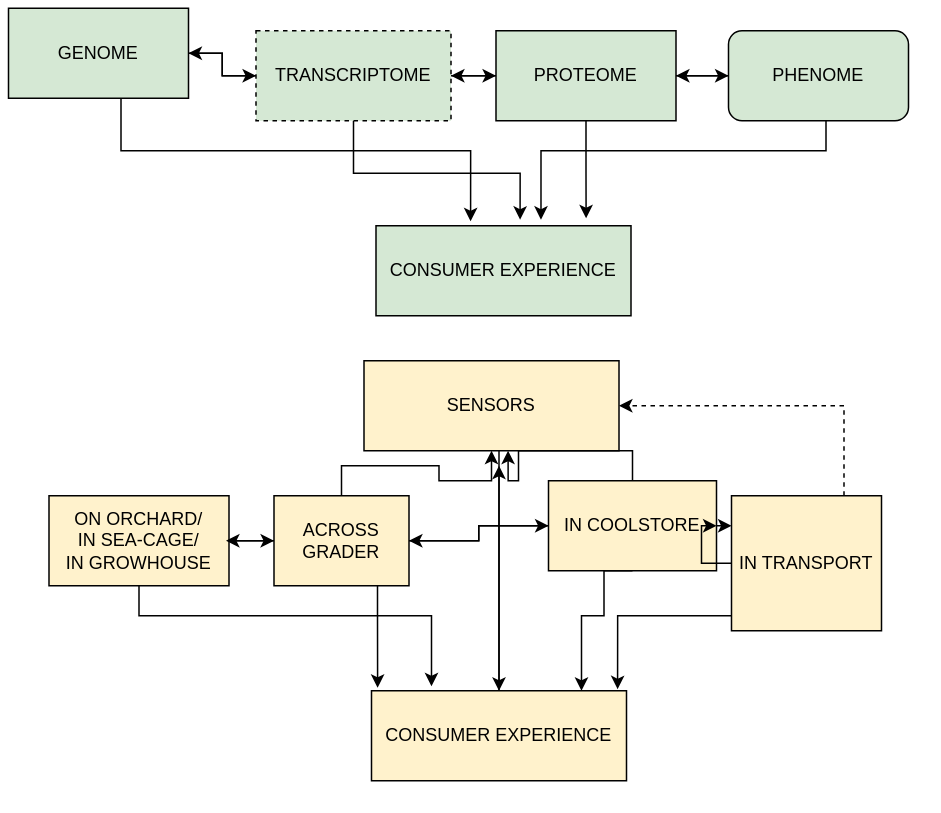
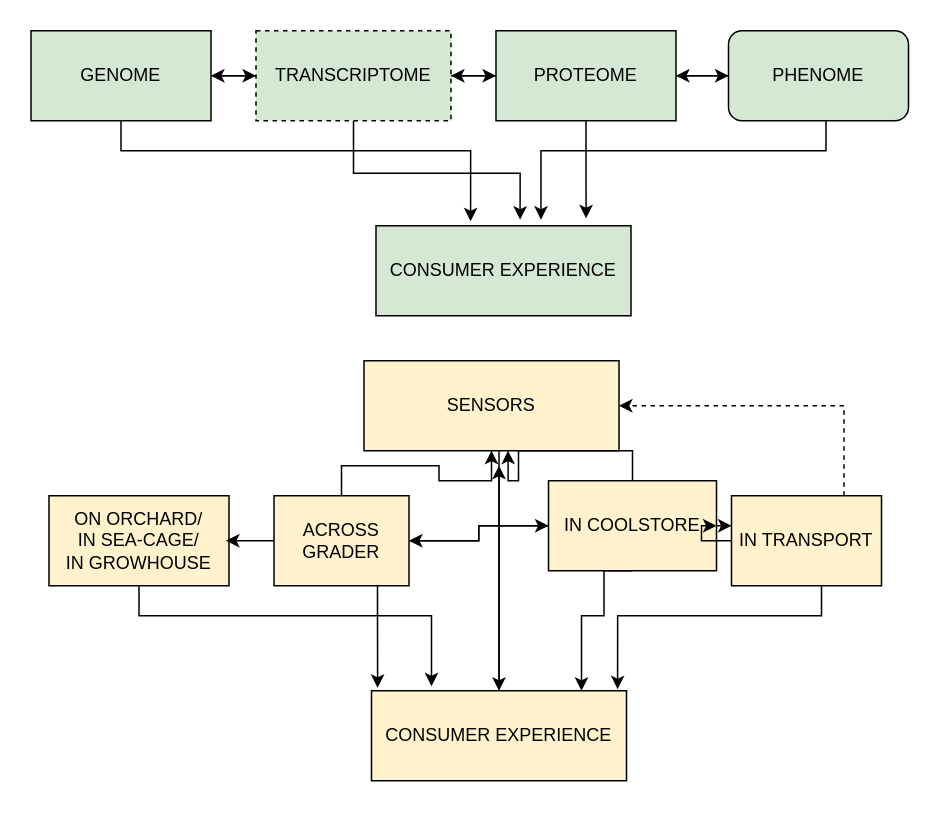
node "GENOME": moved (98, 53) -> (121, 76)
edge "ON ORCHARD/ IN SEA-CAGE/ IN GROWHOUSE" -> "ACROSS GRADER": removed
node "IN TRANSPORT": size 150x135 -> 150x90
